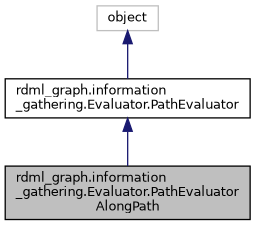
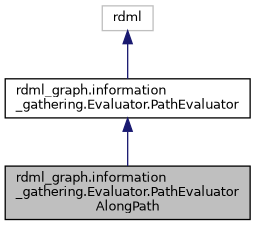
node "object": label "object" -> "rdml"
